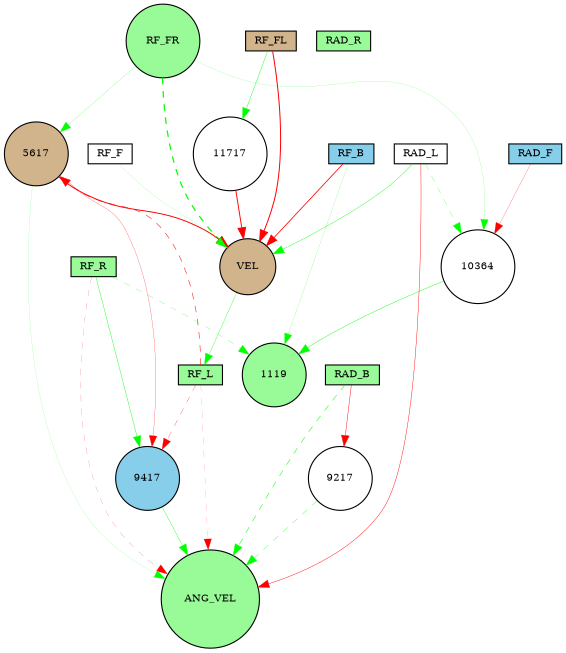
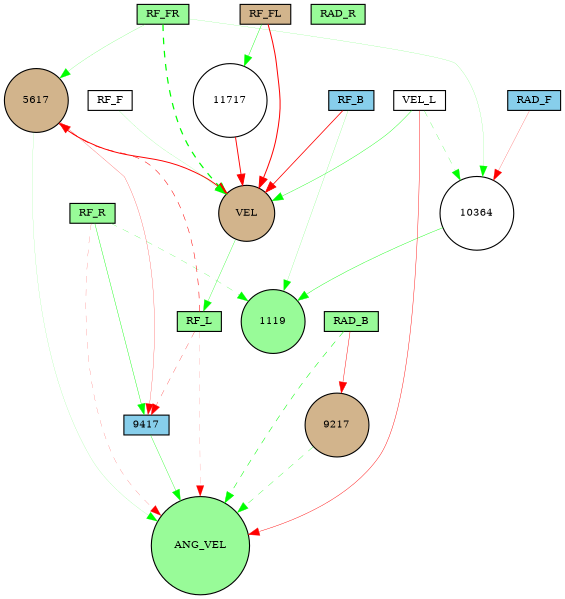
node "RF_FR": shape circle -> box
node "RAD_L": label "RAD_L" -> "VEL_L"
node "9417": shape circle -> box
node "9217": fillcolor white -> tan
